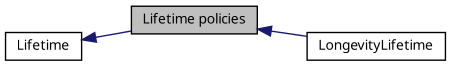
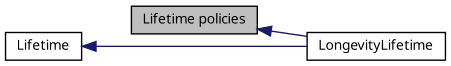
edge "Lifetime policies" -> "Lifetime": now "LongevityLifetime" -> "Lifetime"
